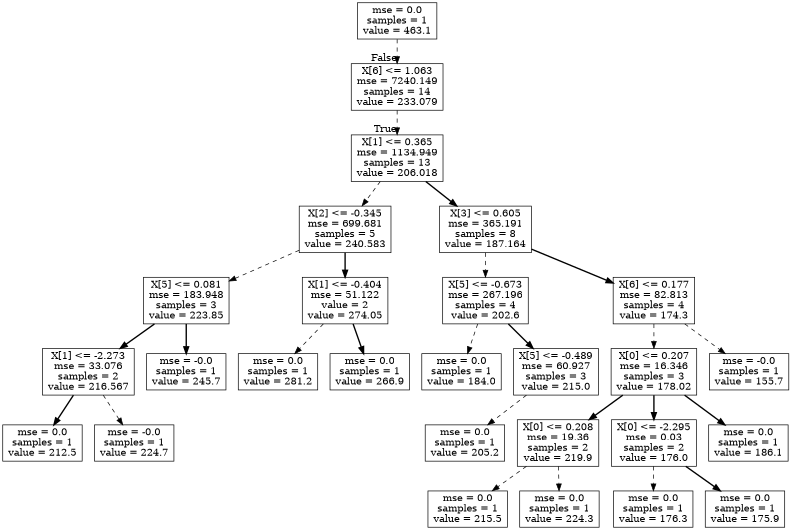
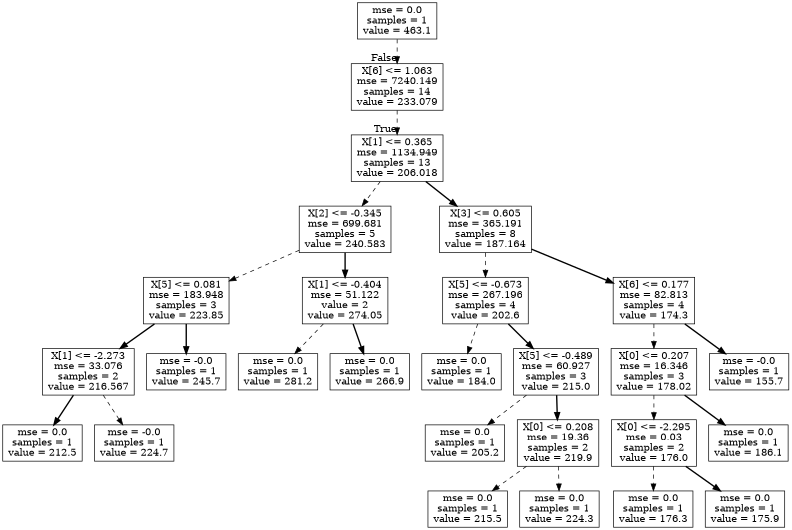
edge "X[6] <= 0.177 mse = 82.813 samples = 4 value = 174.3" -> "mse = -0.0 samples = 1 value = 155.7": style dashed -> bold
edge "X[0] <= 0.207 mse = 16.346 samples = 3 value = 178.02" -> "X[0] <= -2.295 mse = 0.03 samples = 2 value = 176.0": style bold -> dashed
edge "X[0] <= 0.207 mse = 16.346 samples = 3 value = 178.02" -> "X[0] <= 0.208 mse = 19.36 samples = 2 value = 219.9": now "X[5] <= -0.489 mse = 60.927 samples = 3 value = 215.0" -> "X[0] <= 0.208 mse = 19.36 samples = 2 value = 219.9"
